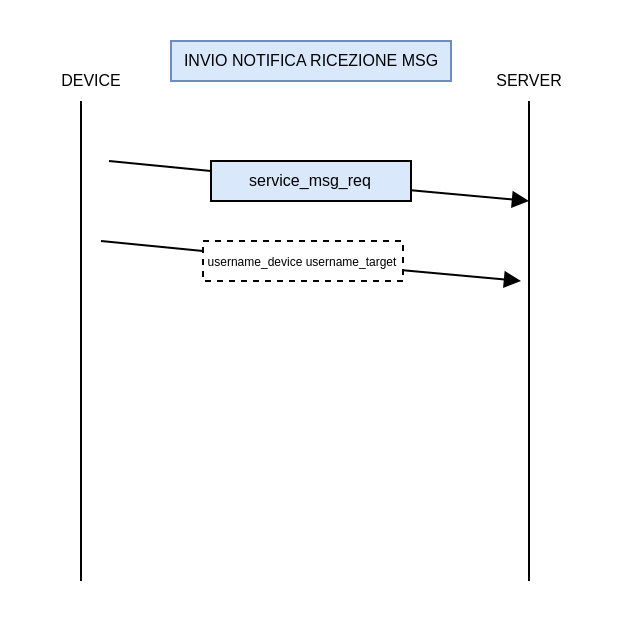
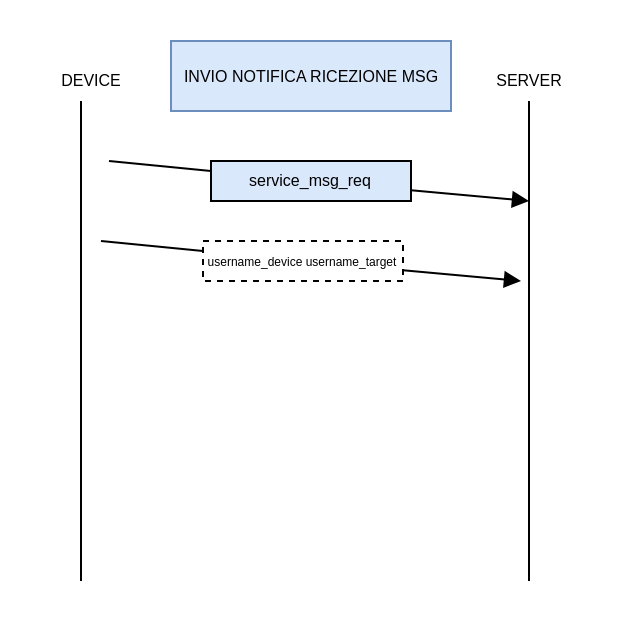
node "INVIO NOTIFICA RICEZIONE MSG": size 280x40 -> 280x70
